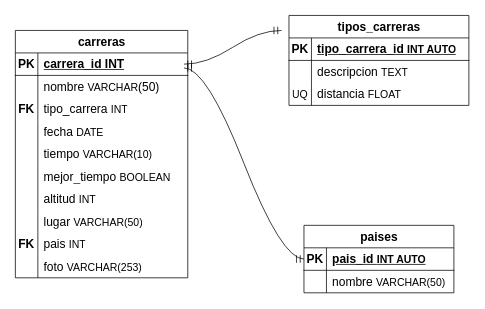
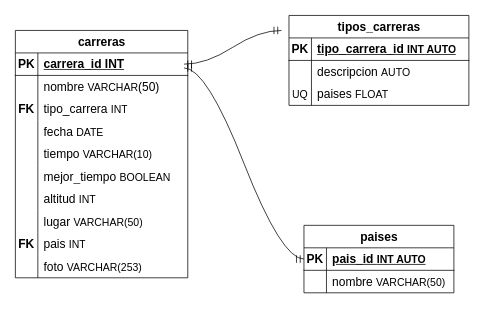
node "descripcion TEXT": label "descripcion TEXT" -> "descripcion AUTO"
node "distancia FLOAT": label "distancia FLOAT" -> "paises FLOAT"
